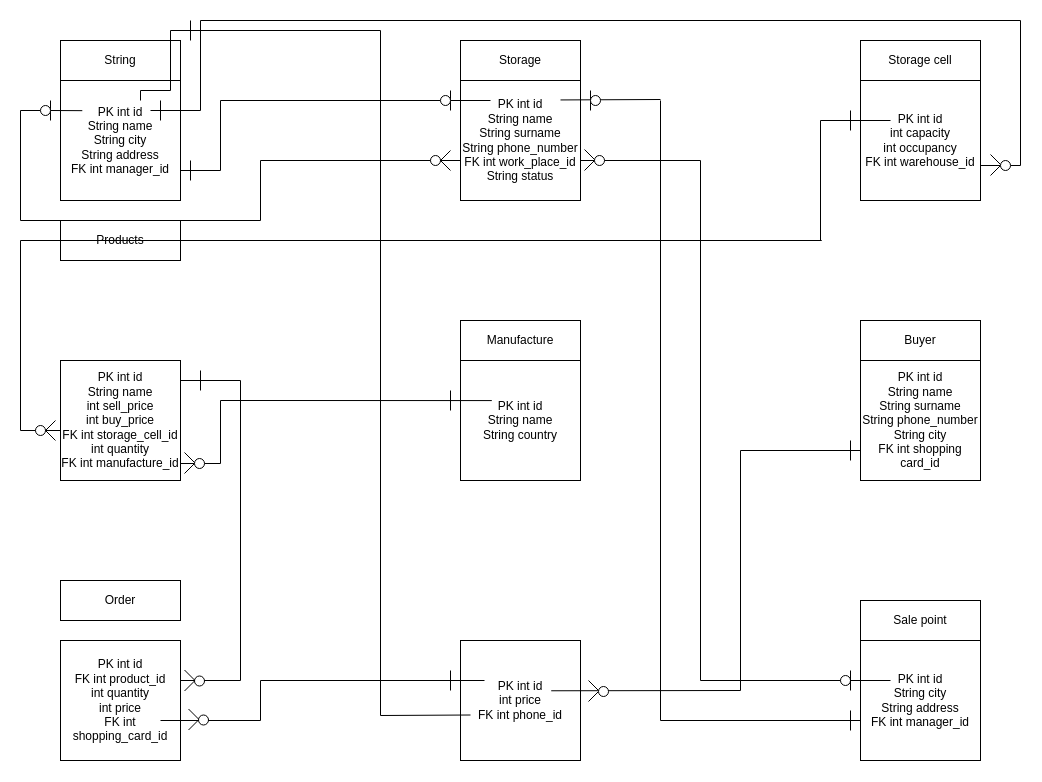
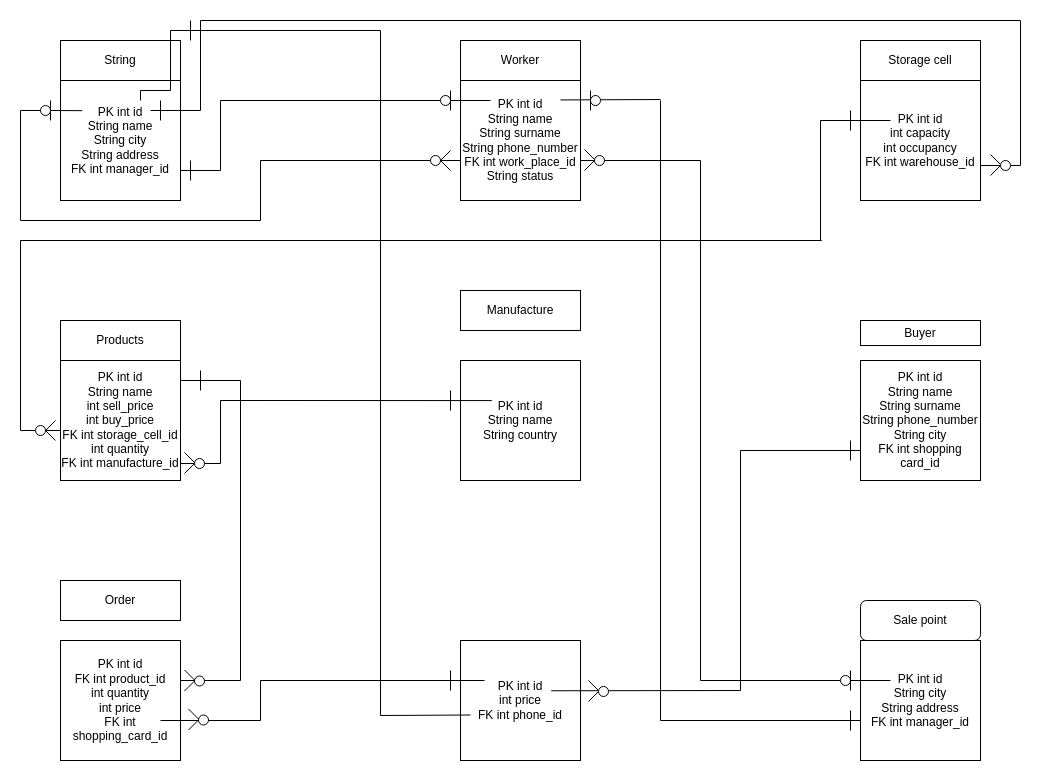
node "Storage": label "Storage" -> "Worker"
node "Products": moved (121, 241) -> (121, 341)
node "Manufacture": moved (521, 341) -> (521, 311)
node "Buyer": size 120x40 -> 120x25
node "Sale point": shape rectangle -> rounded rectangle
